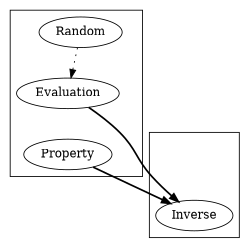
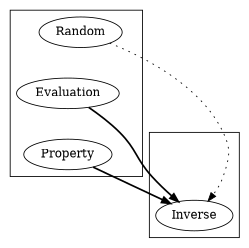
edge "Random" -> "Evaluation": now "Random" -> "Inverse"
